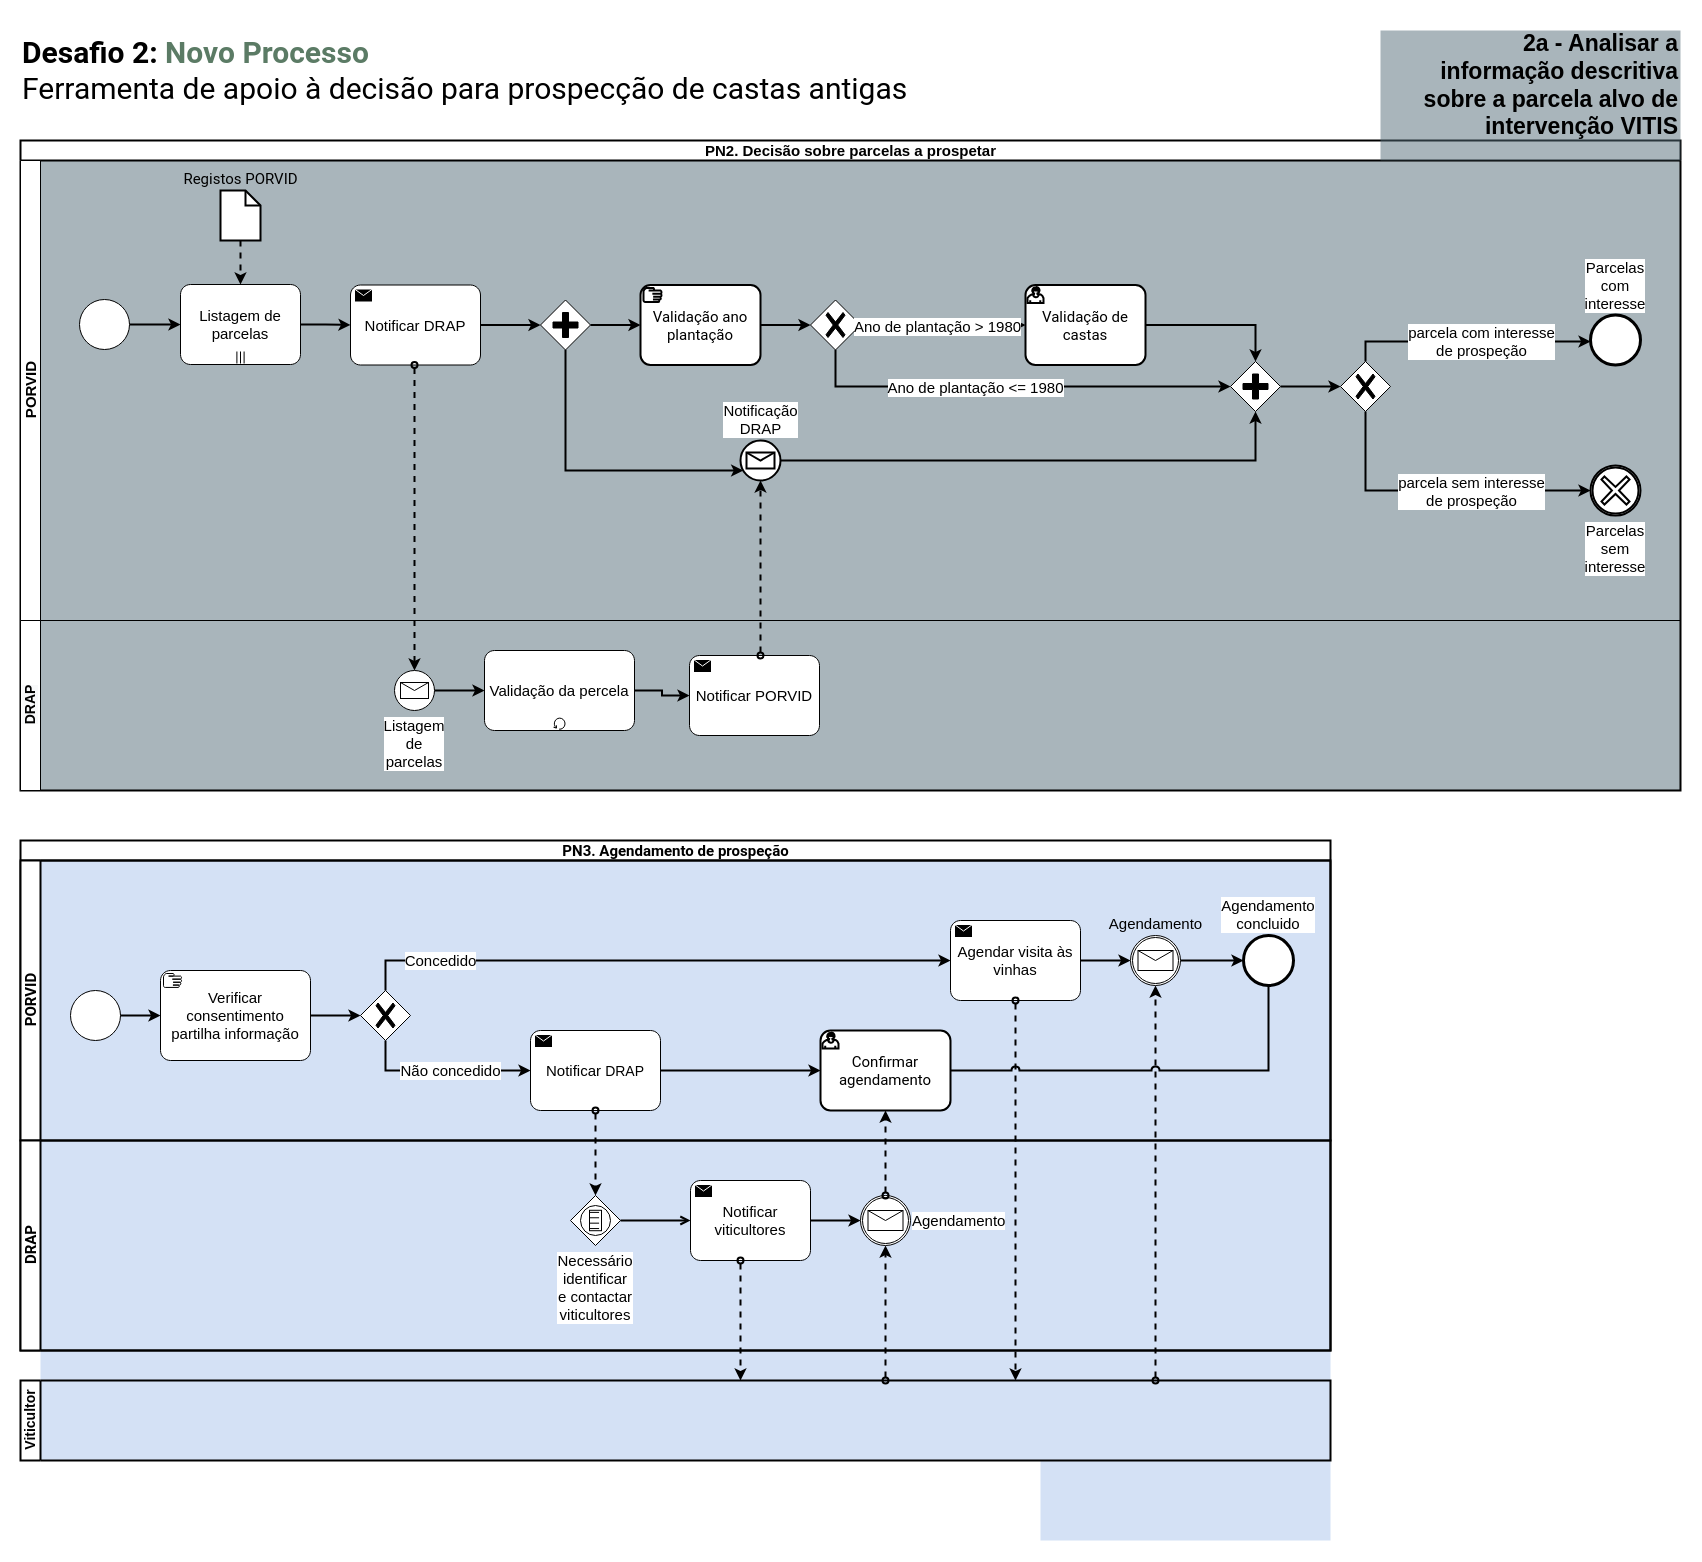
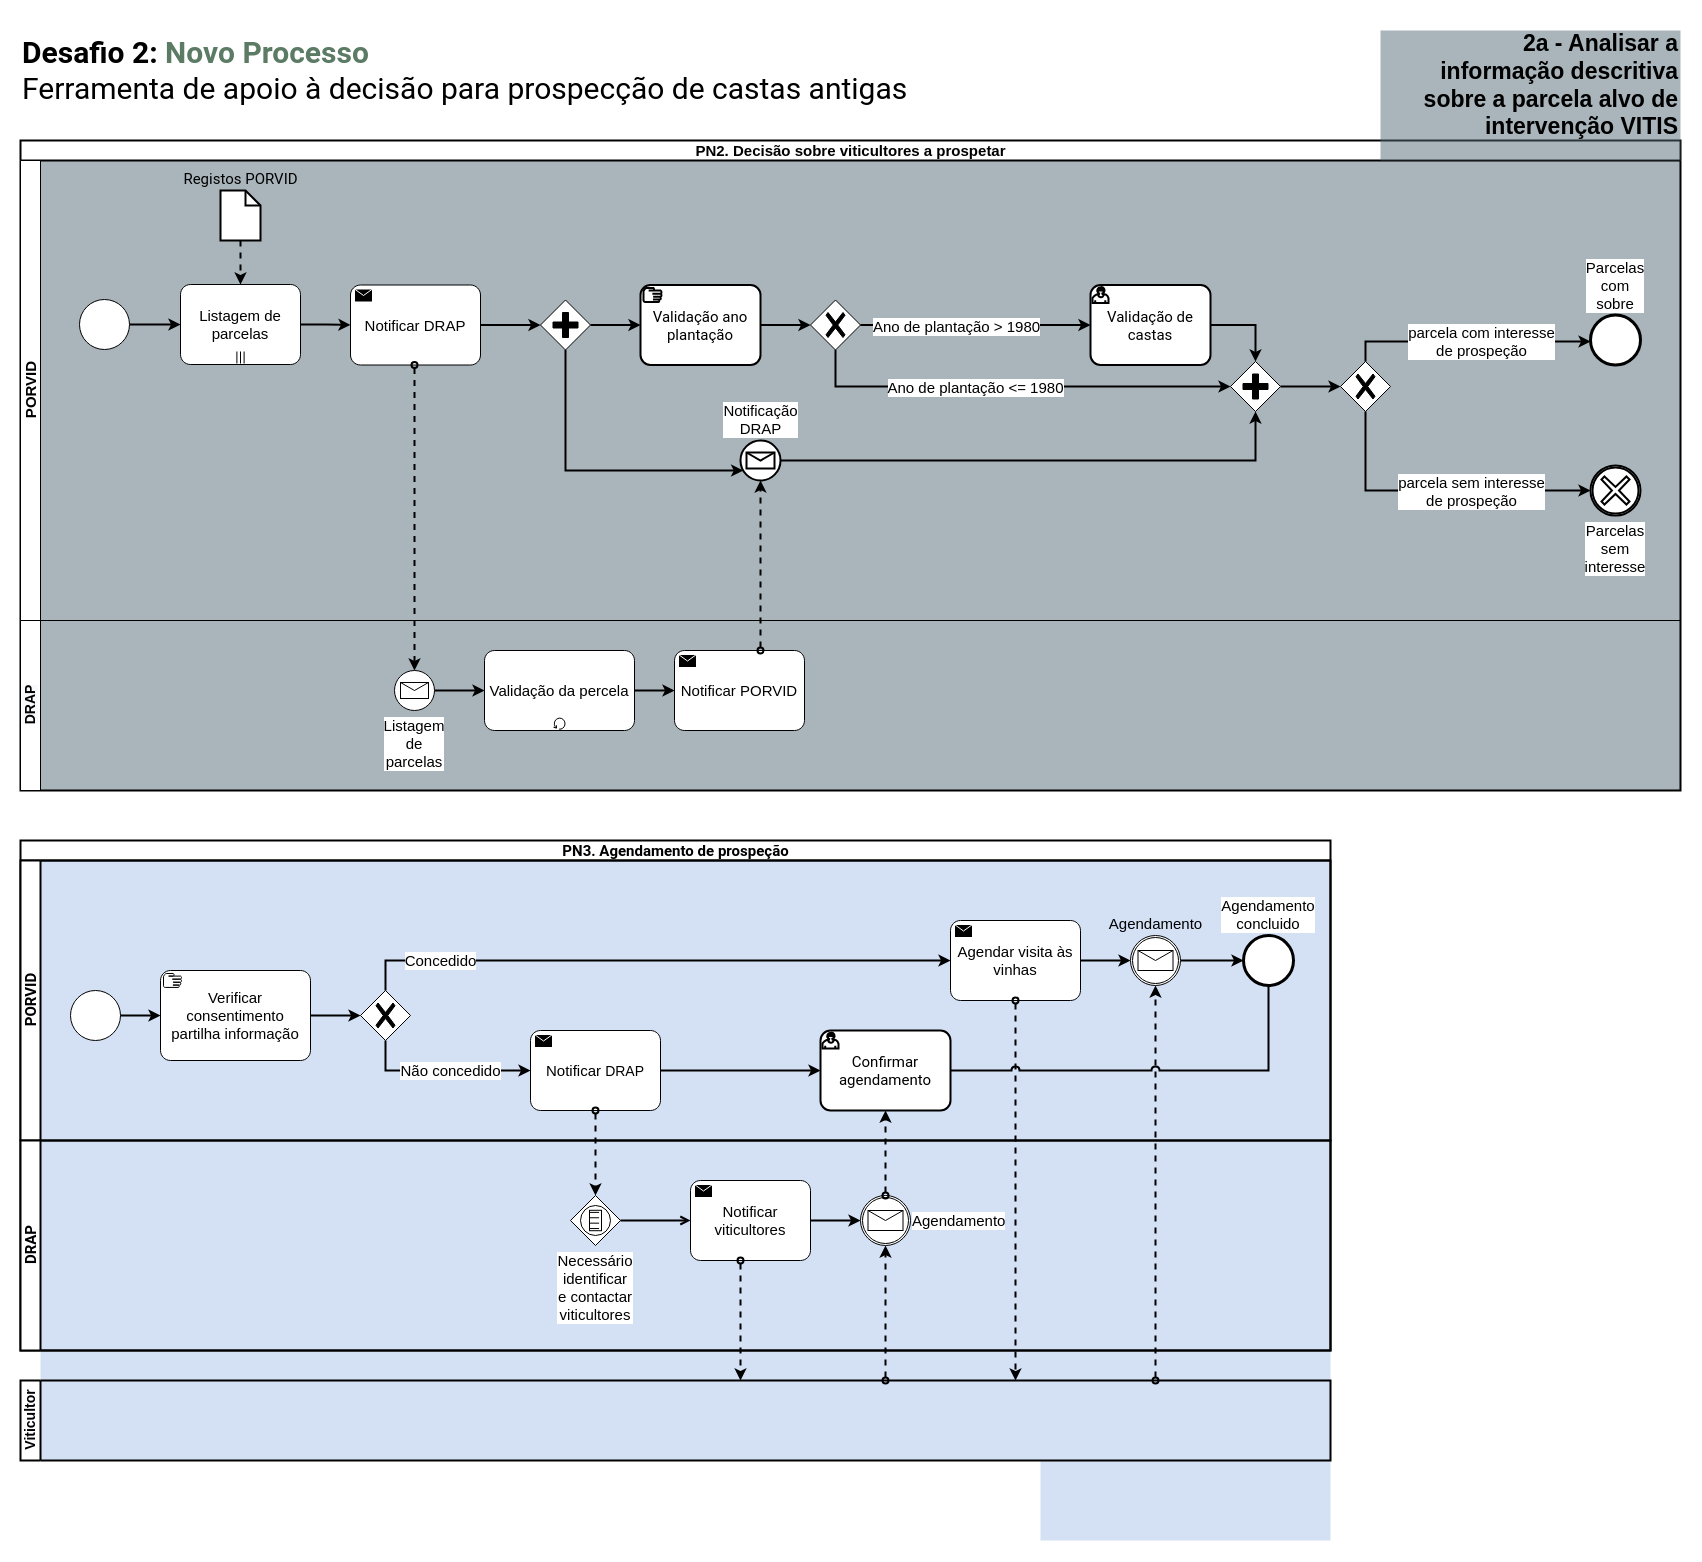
node "PN2. Decisão sobre parcelas a prospetar": label "PN2. Decisão sobre parcelas a prospetar" -> "PN2. Decisão sobre viticultores a prospetar"
node "Parcelas com interesse": label "Parcelas com interesse" -> "Parcelas com sobre"
node "Validação de castas": moved (1086, 325) -> (1151, 325)
node "Notificar PORVID": moved (755, 696) -> (740, 691)
